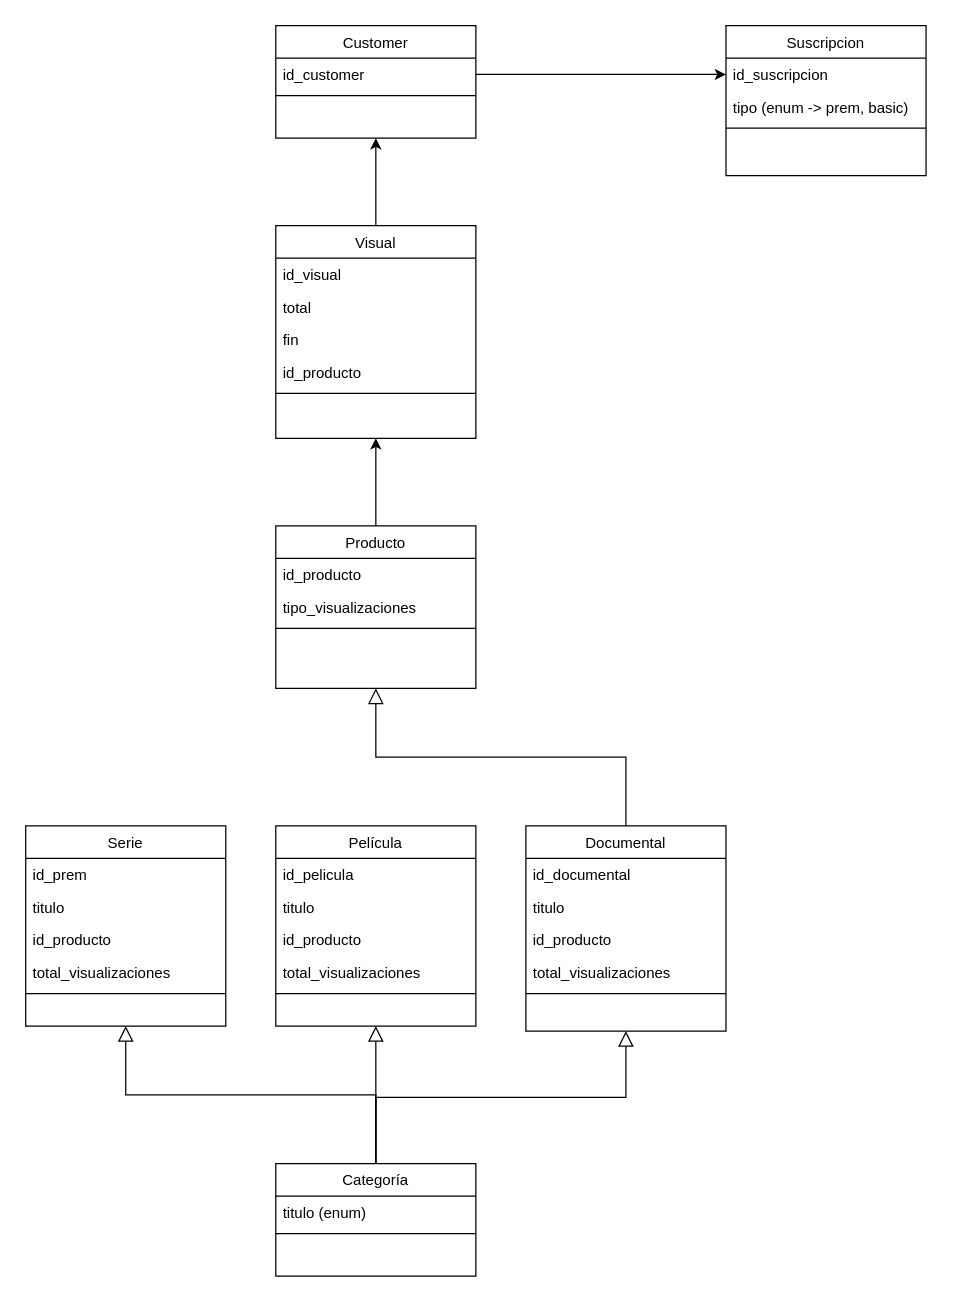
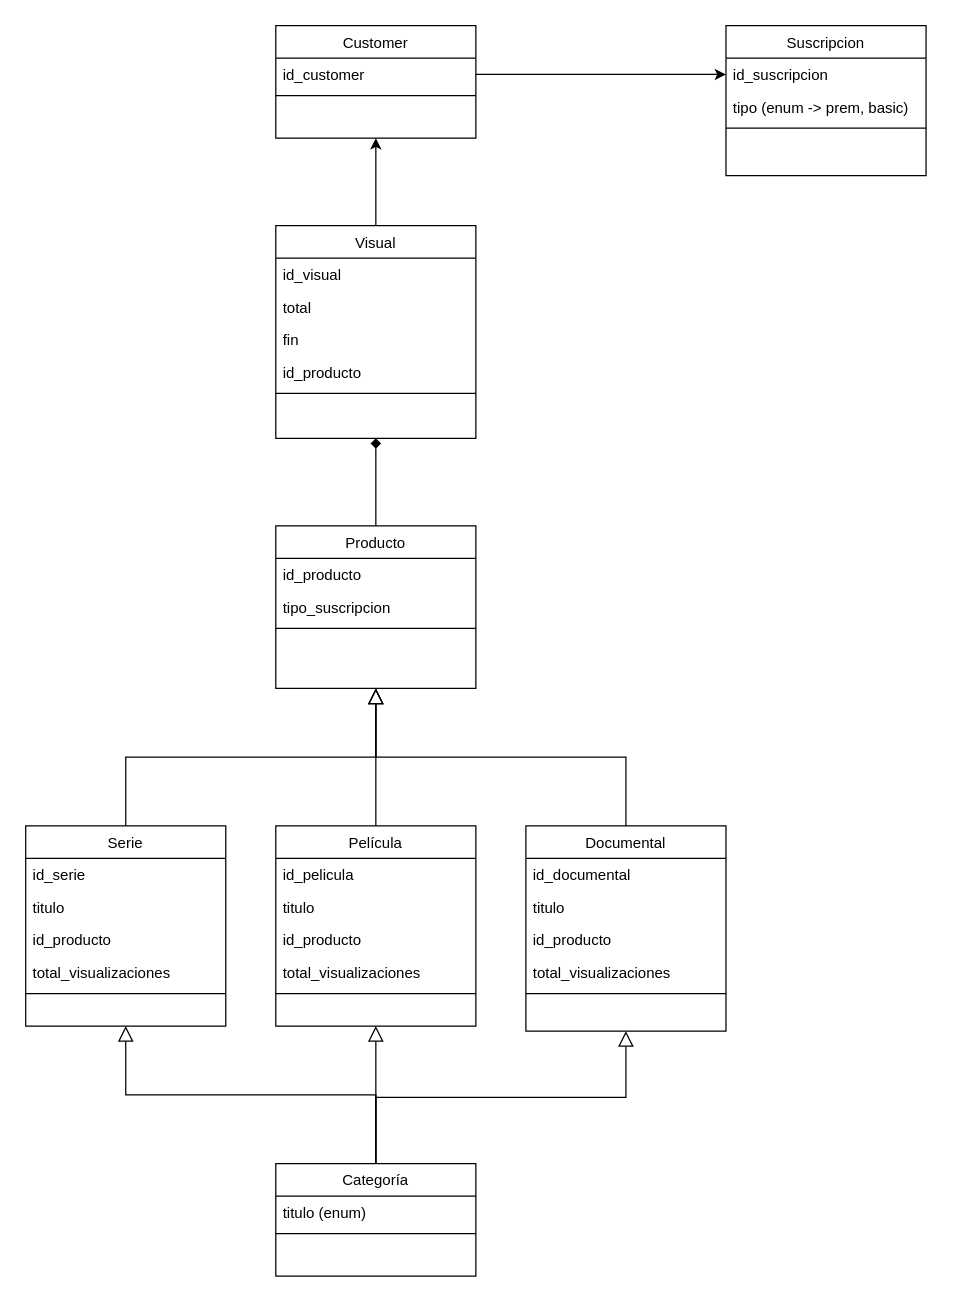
edge "Producto" -> "Visual": arrowhead classic -> diamond
node "tipo_visualizaciones": label "tipo_visualizaciones" -> "tipo_suscripcion"
edge "Serie" -> "Producto": added
edge "Película" -> "Producto": added
node "id_prem": label "id_prem" -> "id_serie"
